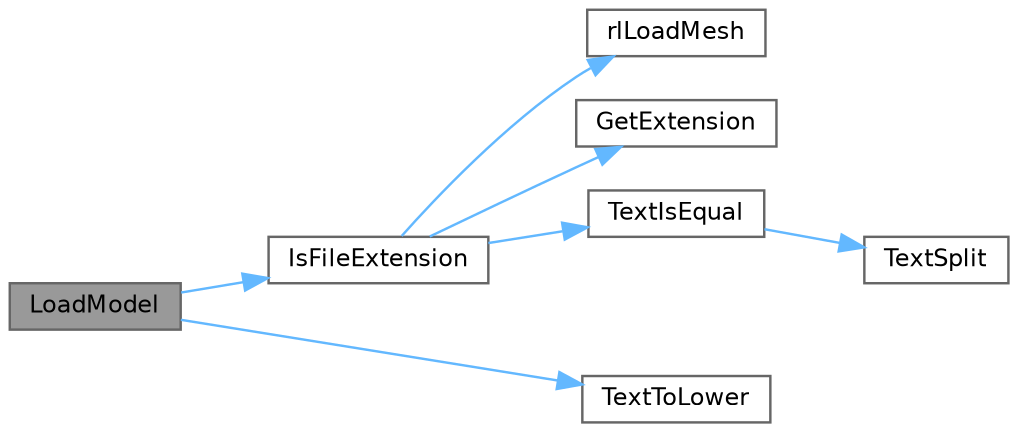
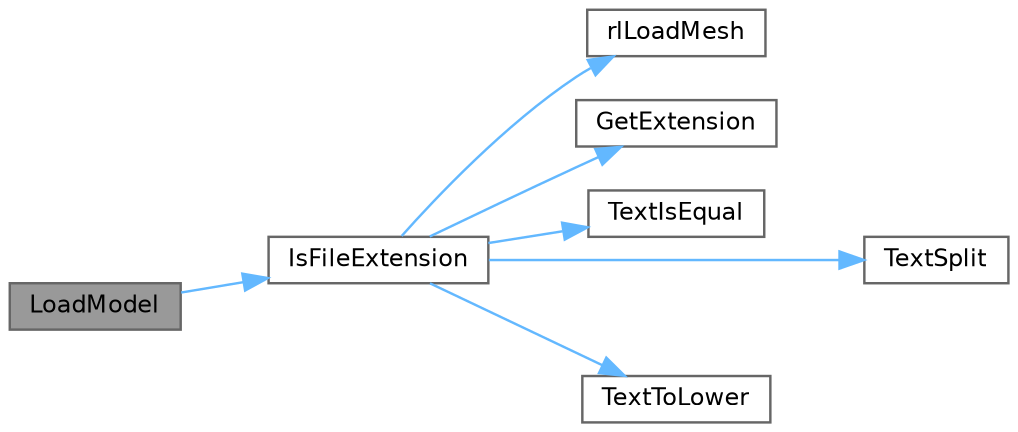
edge "TextIsEqual" -> "TextSplit": now "IsFileExtension" -> "TextSplit"
edge "LoadModel" -> "TextToLower": now "IsFileExtension" -> "TextToLower"
